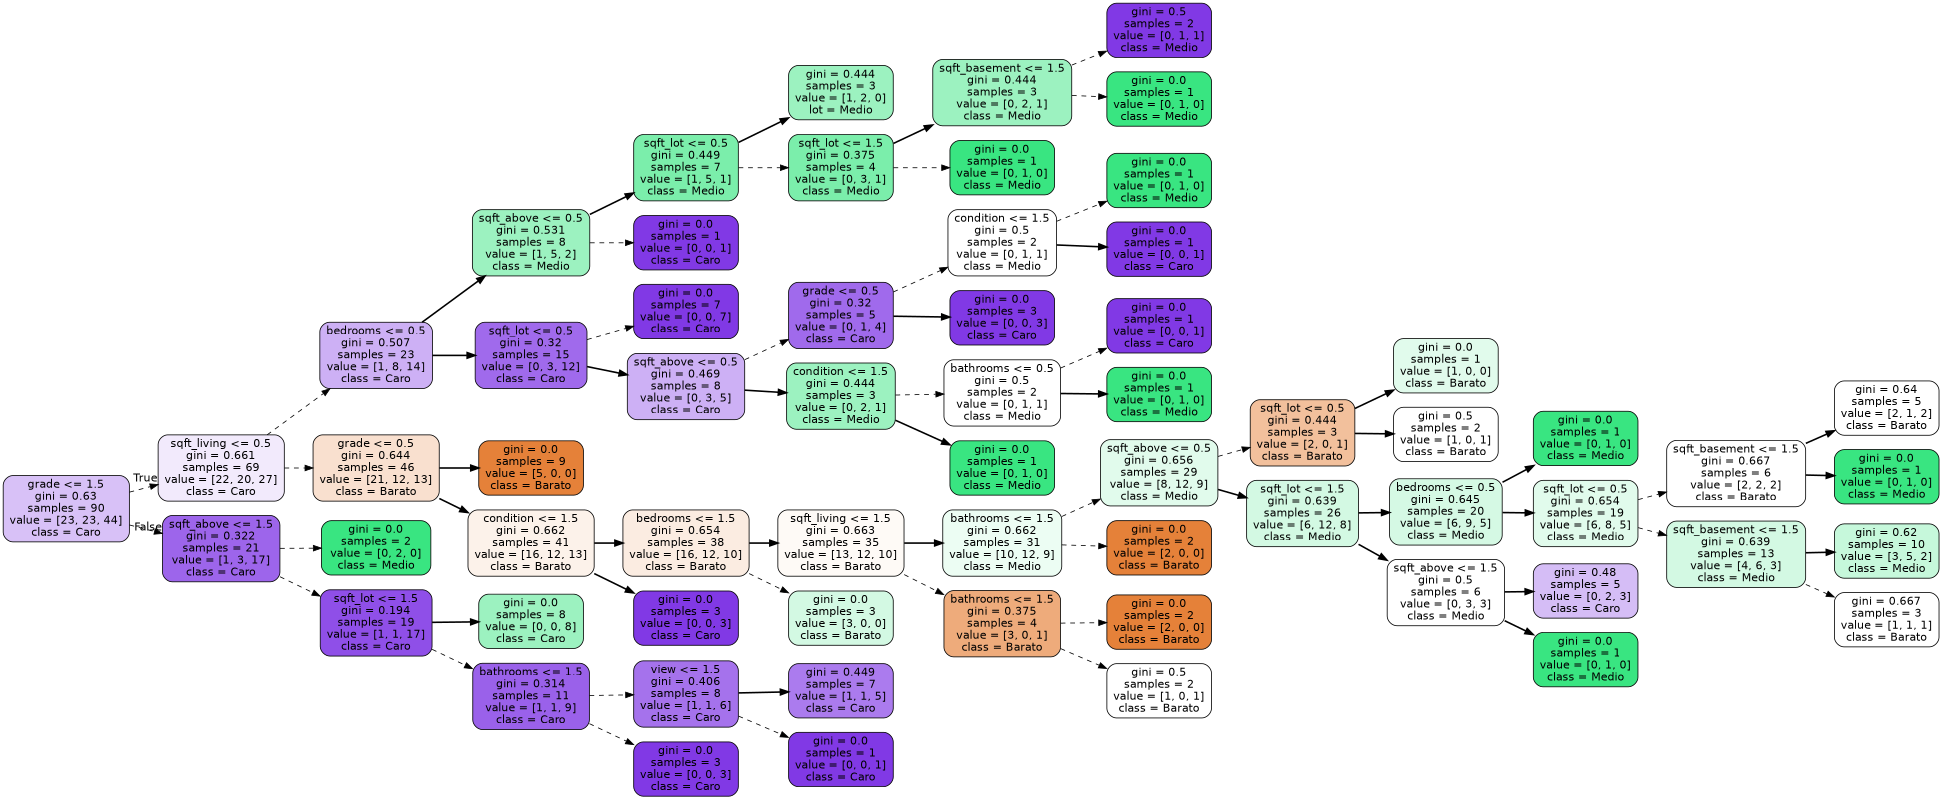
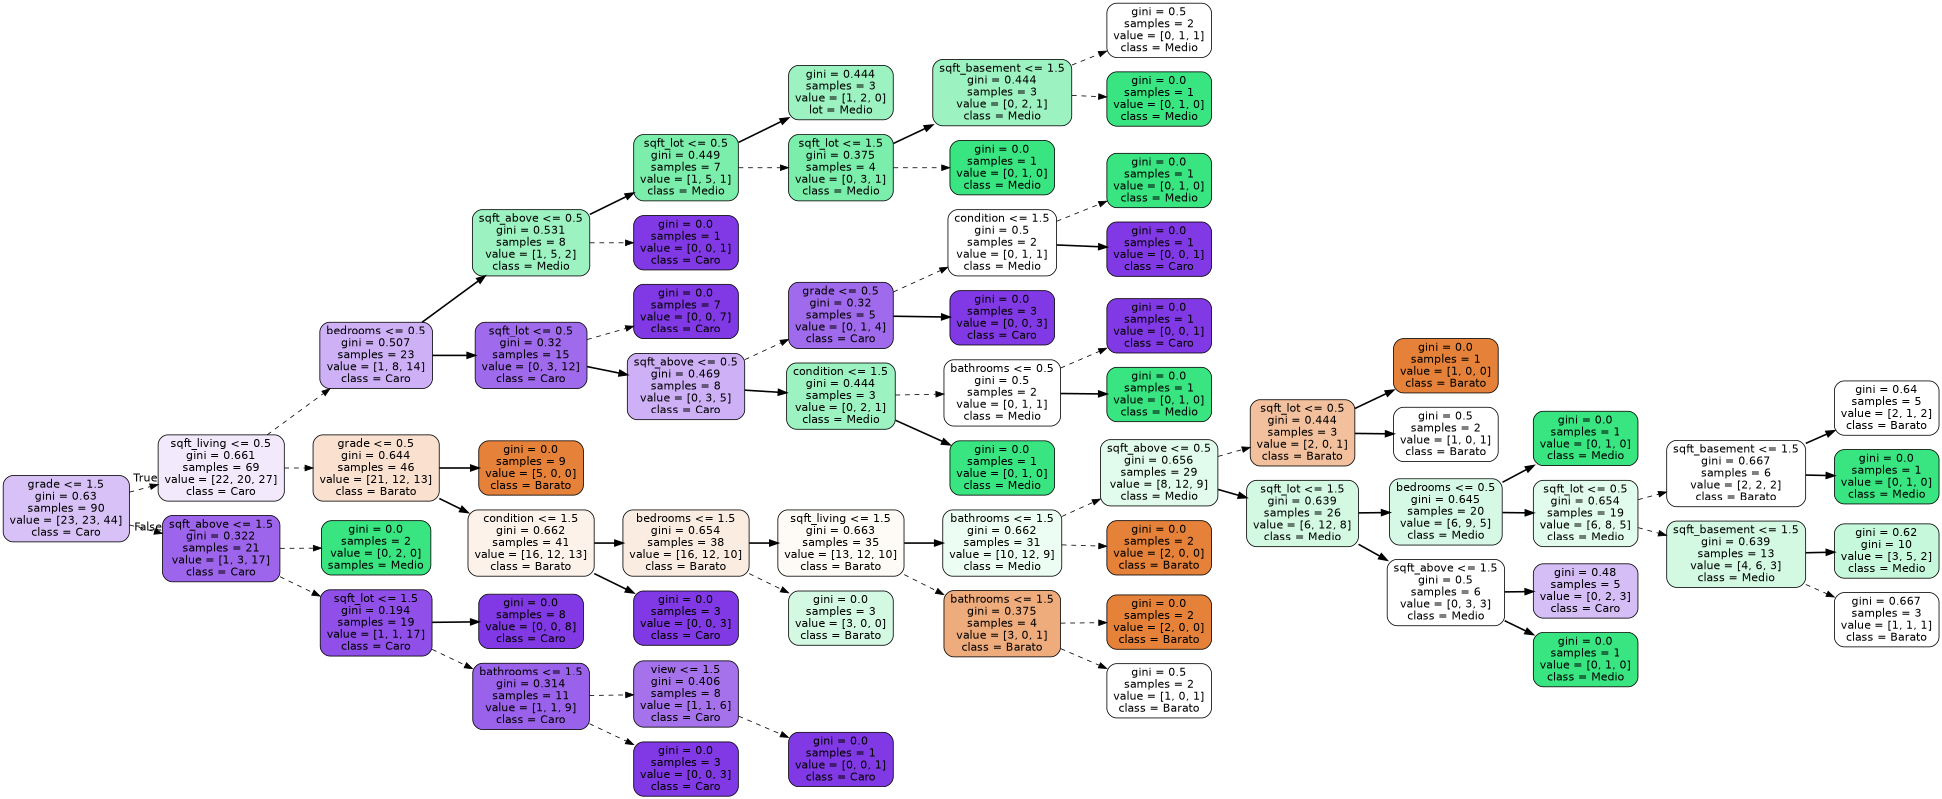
node "gini = 0.5 samples = 2 value = [0, 1, 1] class = Medio": fillcolor #8139e5 -> #ffffff
node "gini = 0.0 samples = 1 value = [1, 0, 0] class = Barato": fillcolor #e1fbec -> #e58139
node "gini = 0.0 samples = 2 value = [0, 2, 0] class = Medio": label "gini = 0.0 samples = 2 value = [0, 2, 0] class = Medio" -> "gini = 0.0 samples = 2 value = [0, 2, 0] samples = Medio"
node "gini = 0.62 samples = 10 value = [3, 5, 2] class = Medio": label "gini = 0.62 samples = 10 value = [3, 5, 2] class = Medio" -> "gini = 0.62 gini = 10 value = [3, 5, 2] class = Medio"
node "gini = 0.0 samples = 8 value = [0, 0, 8] class = Caro": fillcolor #9cf2c0 -> #8139e5
node "gini = 0.449 samples = 7 value = [1, 1, 5] class = Caro": removed
